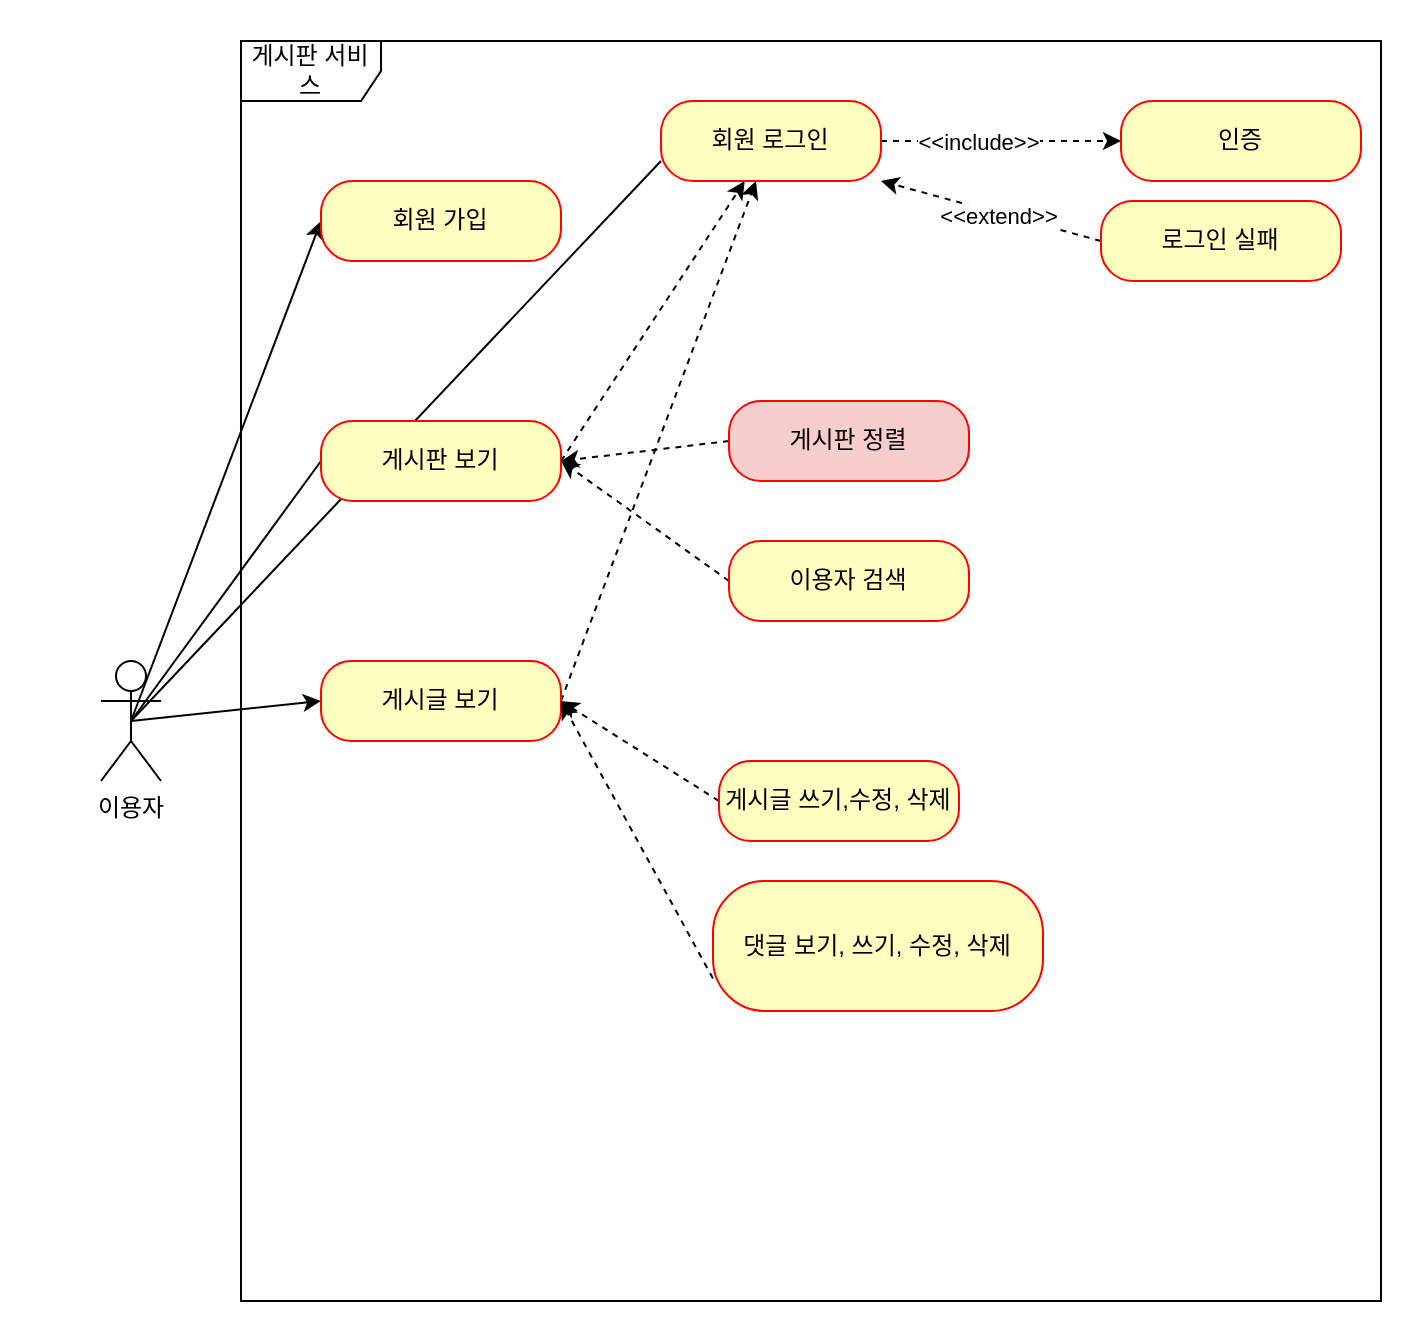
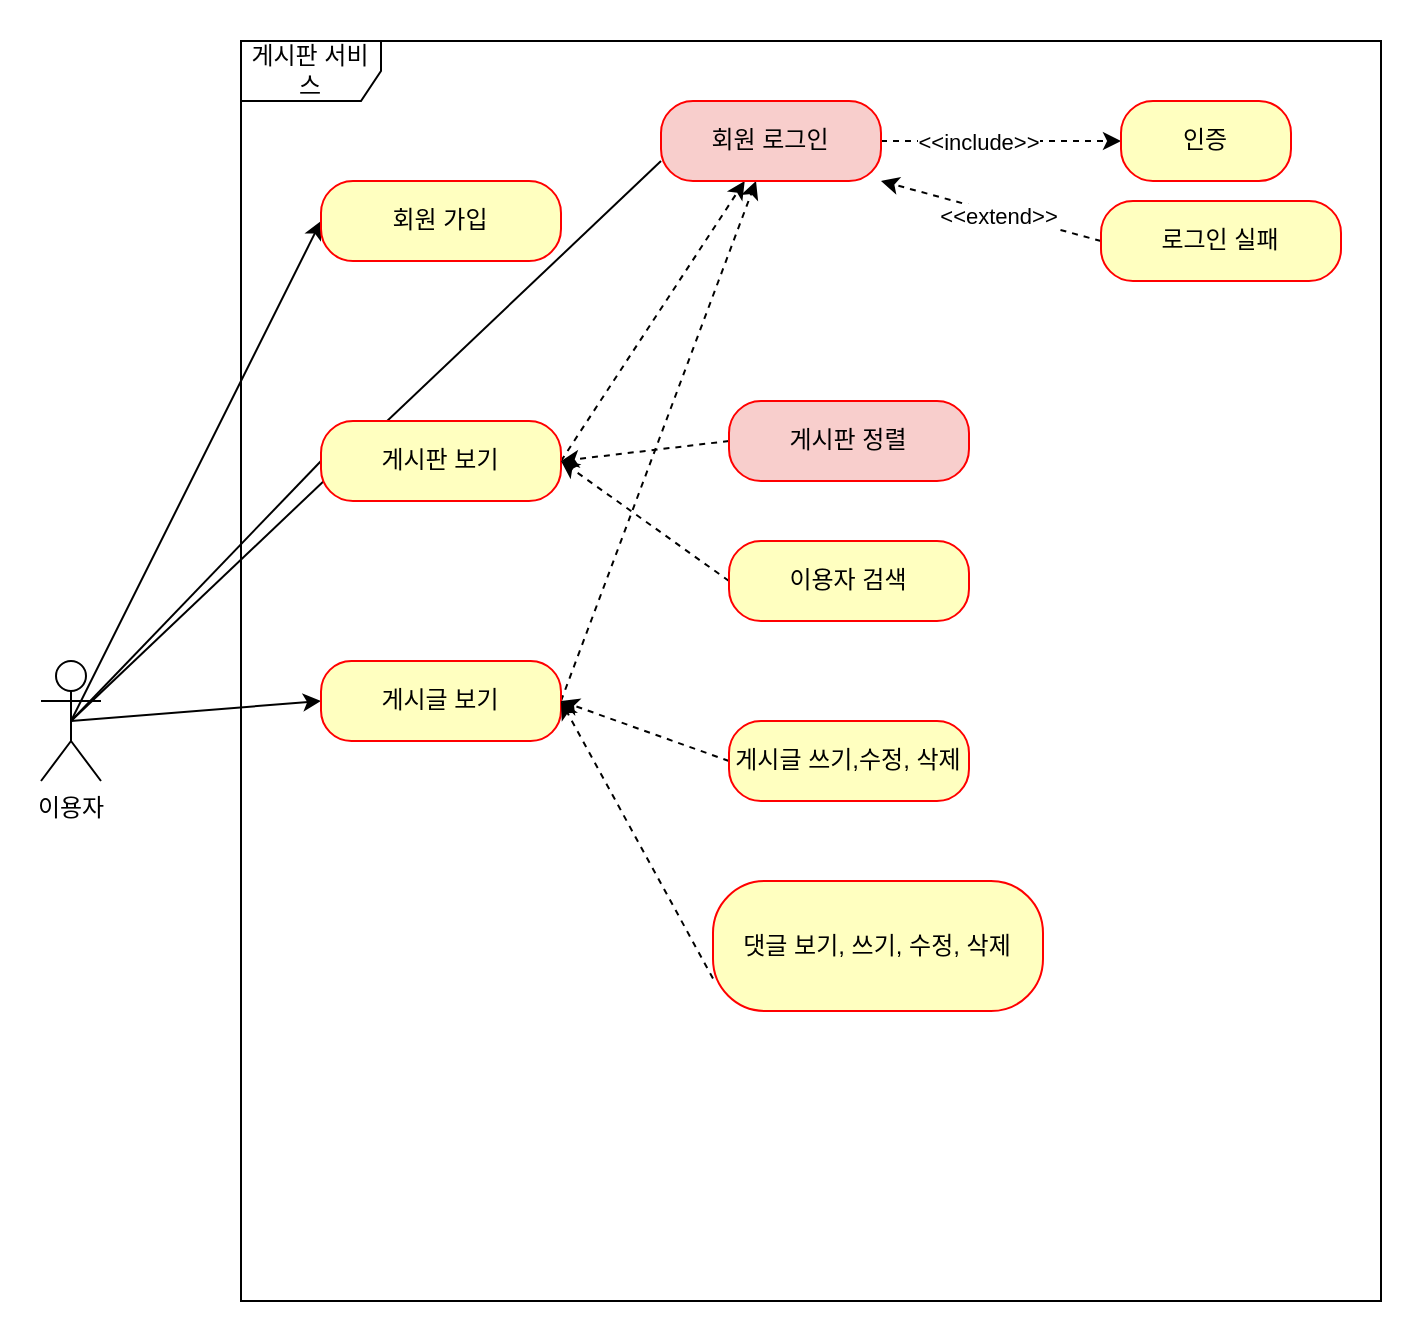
node "회원 로그인": fillcolor #ffffc0 -> #f8cecc
node "인증": size 240x80 -> 170x80
node "이용자": moved (131, 721) -> (71, 721)
node "게시글 쓰기,수정, 삭제": moved (839, 801) -> (849, 761)
